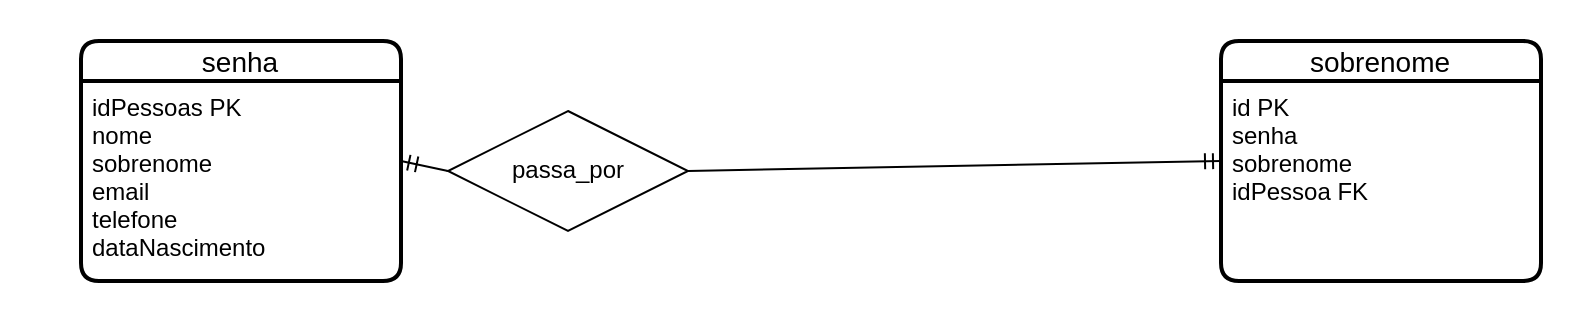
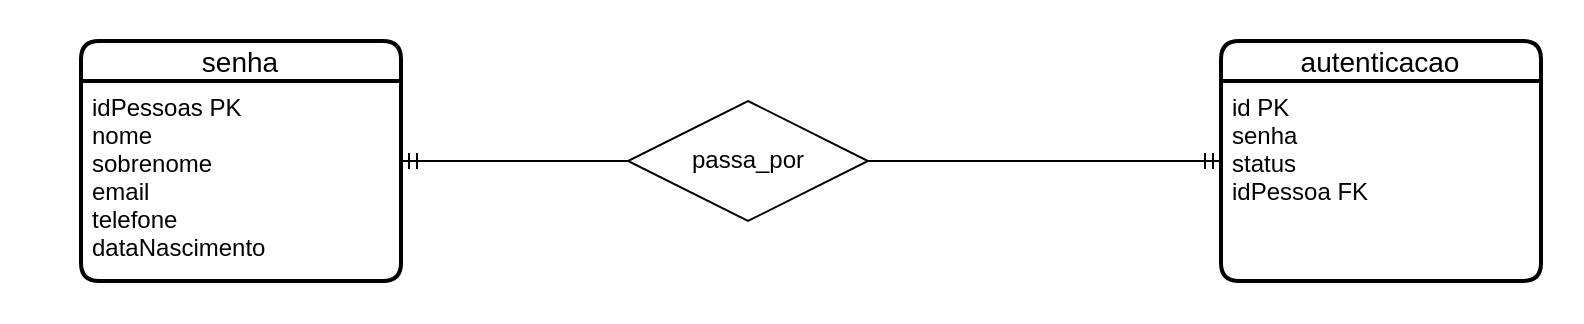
node "sobrenome": label "sobrenome" -> "autenticacao"
node "id PK senha sobrenome idPessoa FK": label "id PK senha sobrenome idPessoa FK" -> "id PK senha status idPessoa FK"
node "passa_por": moved (568, 171) -> (748, 161)
